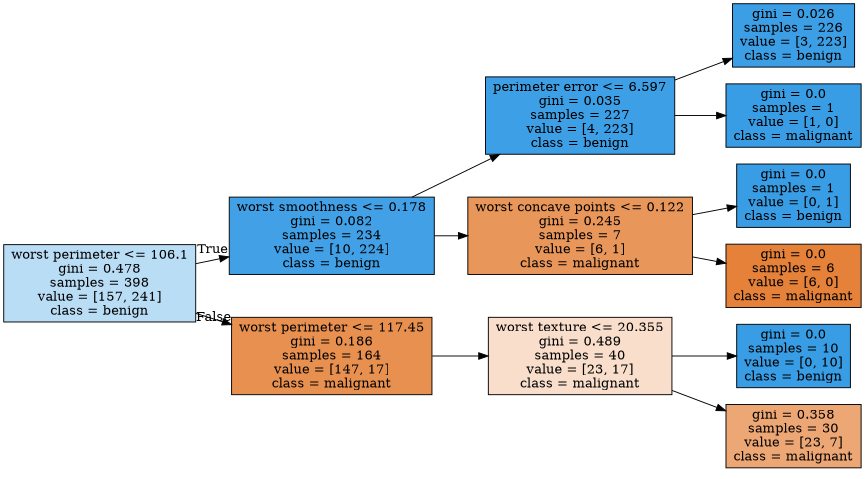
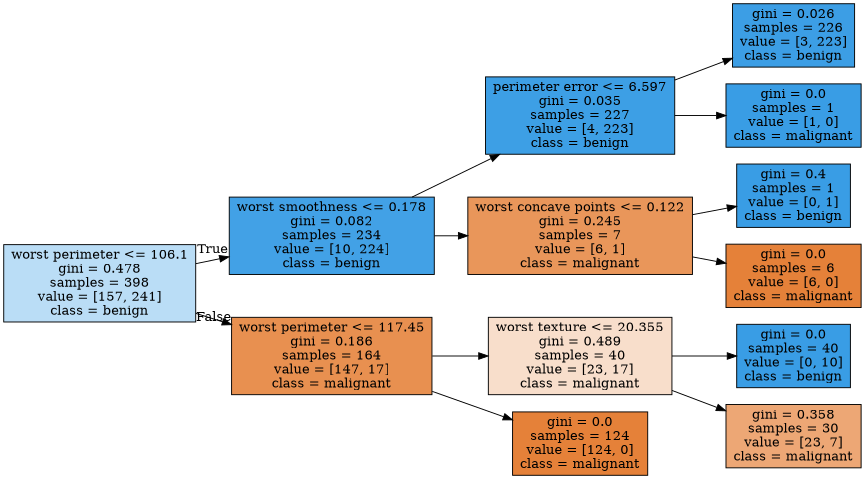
node "gini = 0.0 samples = 1 value = [0, 1] class = benign": label "gini = 0.0 samples = 1 value = [0, 1] class = benign" -> "gini = 0.4 samples = 1 value = [0, 1] class = benign"
node "gini = 0.0 samples = 10 value = [0, 10] class = benign": label "gini = 0.0 samples = 10 value = [0, 10] class = benign" -> "gini = 0.0 samples = 40 value = [0, 10] class = benign"
node "gini = 0.0 samples = 124 value = [124, 0] class = malignant": added
